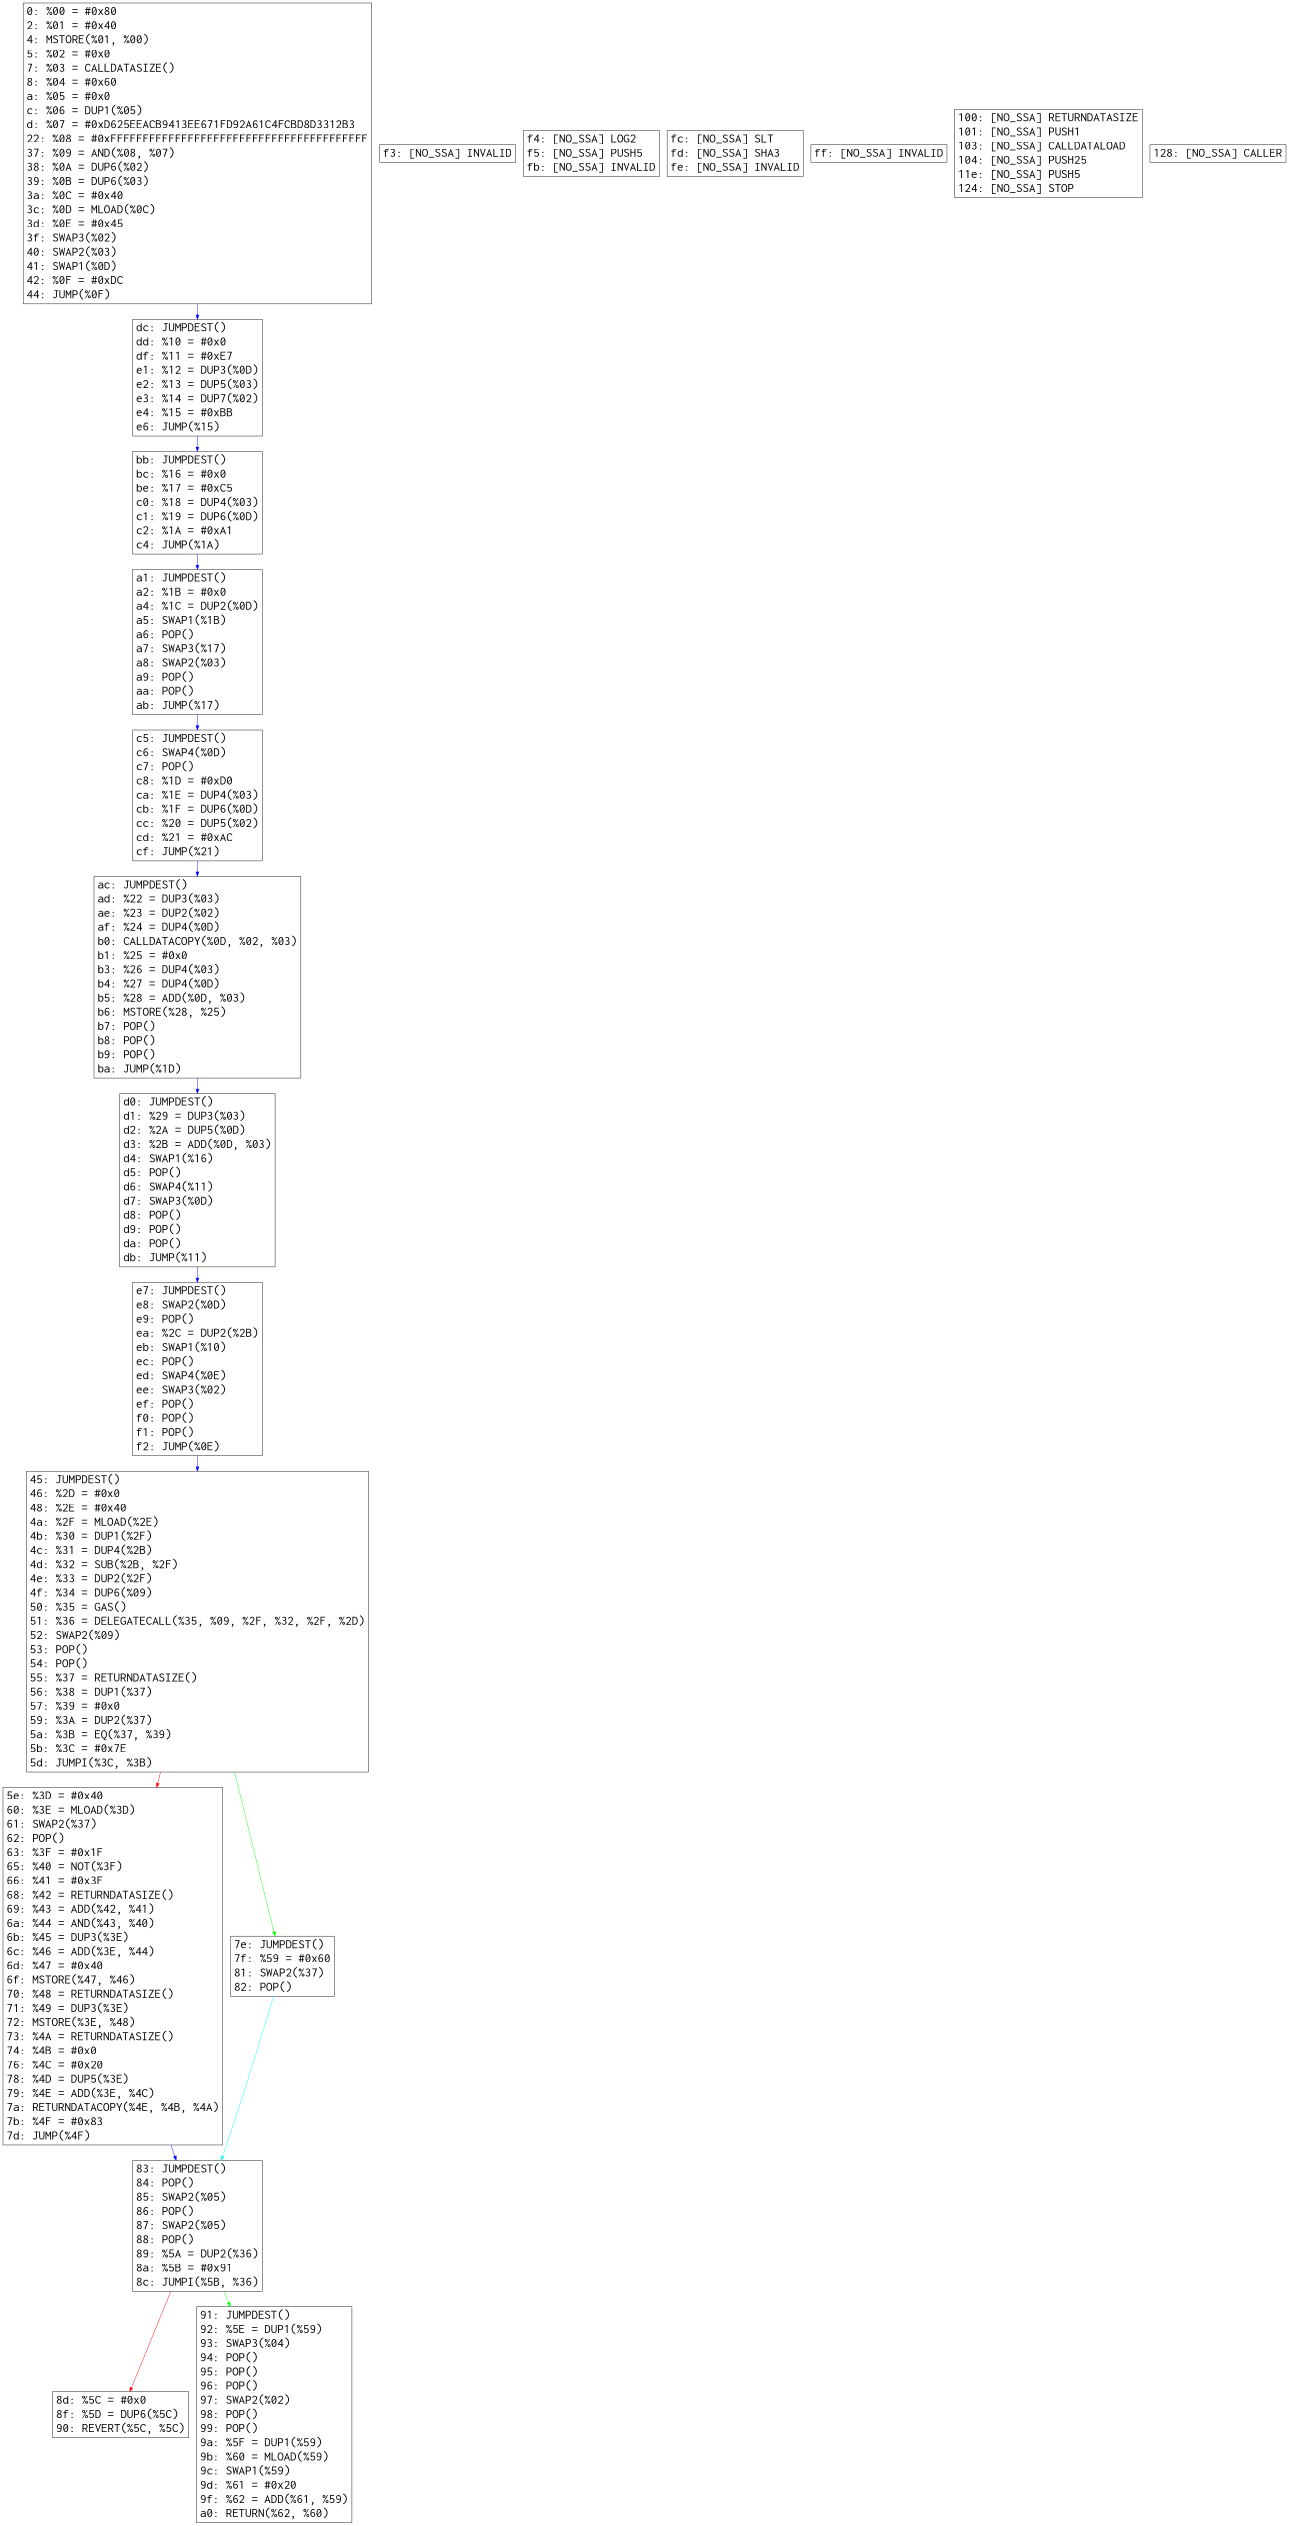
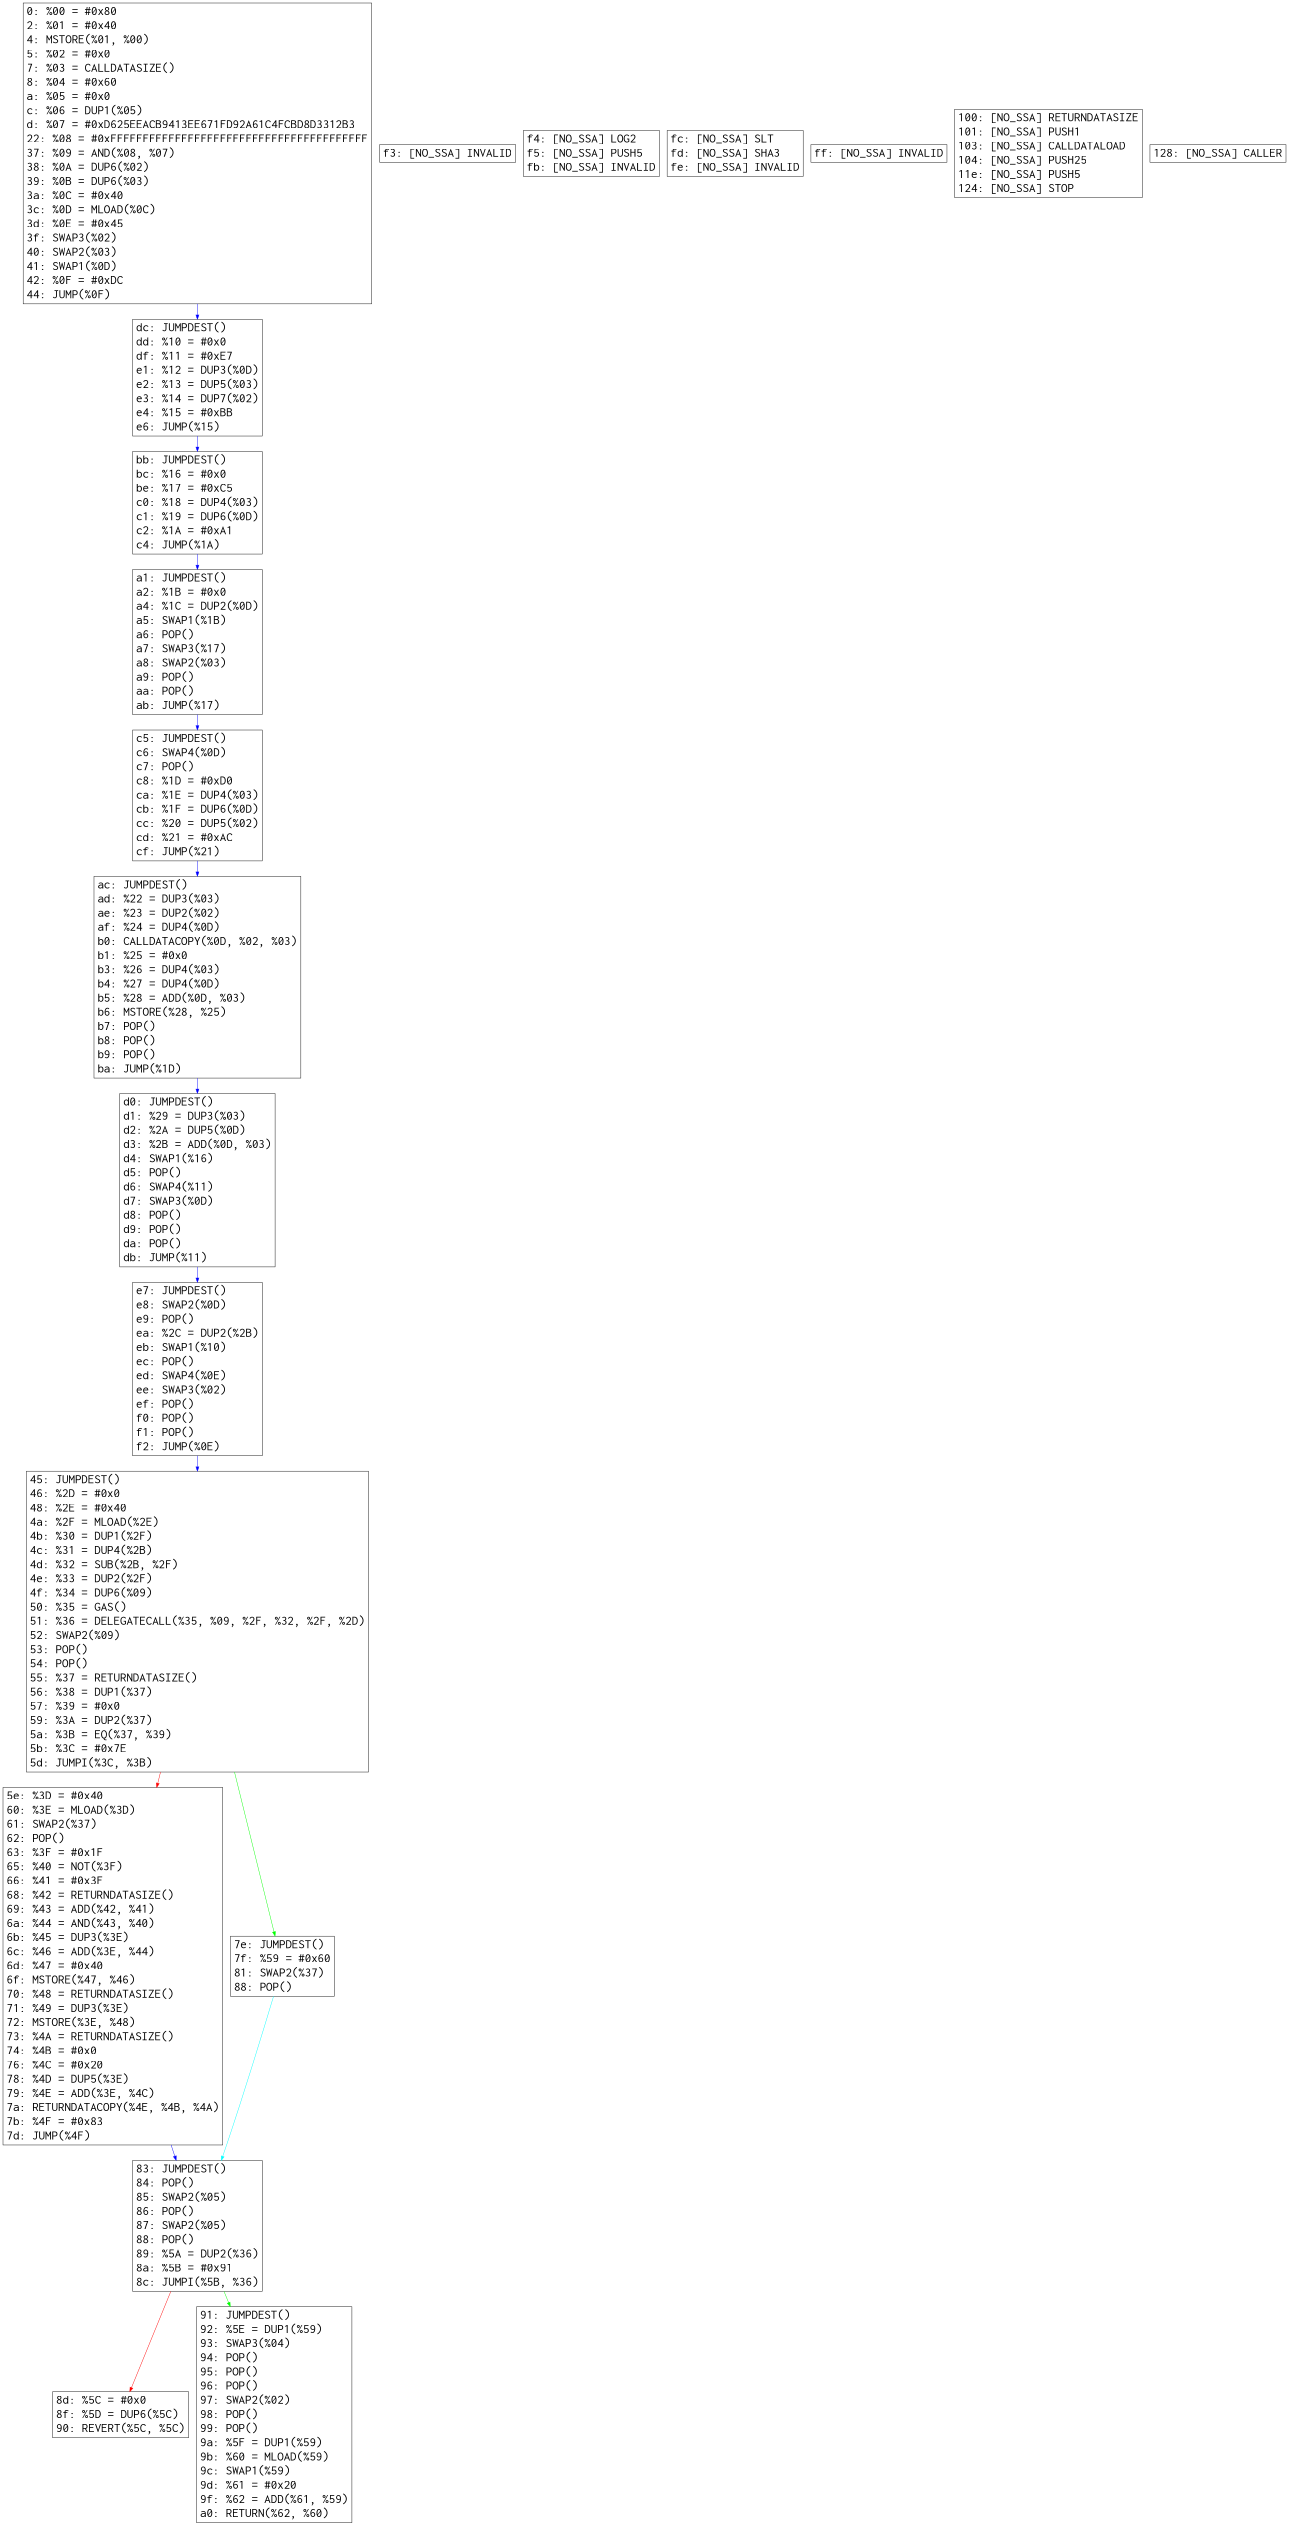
node "7e: JUMPDEST() 7f: %59 = #0x60 81: SWAP2(%37) 82: POP()": label "7e: JUMPDEST() 7f: %59 = #0x60 81: SWAP2(%37) 82: POP()" -> "7e: JUMPDEST() 7f: %59 = #0x60 81: SWAP2(%37) 88: POP()"
